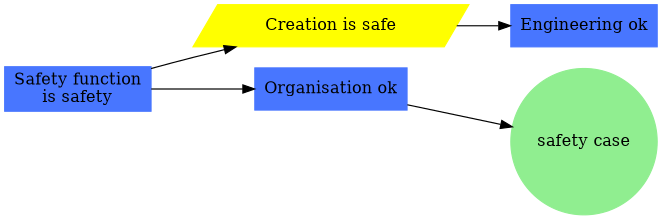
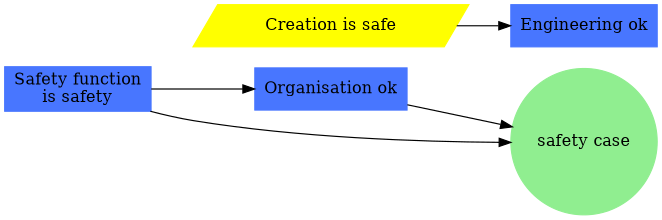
edge "Safety function" -> "Creation is safe": now "Safety function" -> "safety case"
